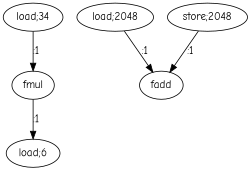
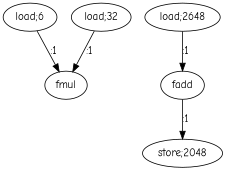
node "load;34": label "load;34" -> "load;32"
node "load;2048": label "load;2048" -> "load;2648"
edge "store;2048" -> "fadd": reversed
edge "fmul" -> "load;6": reversed
